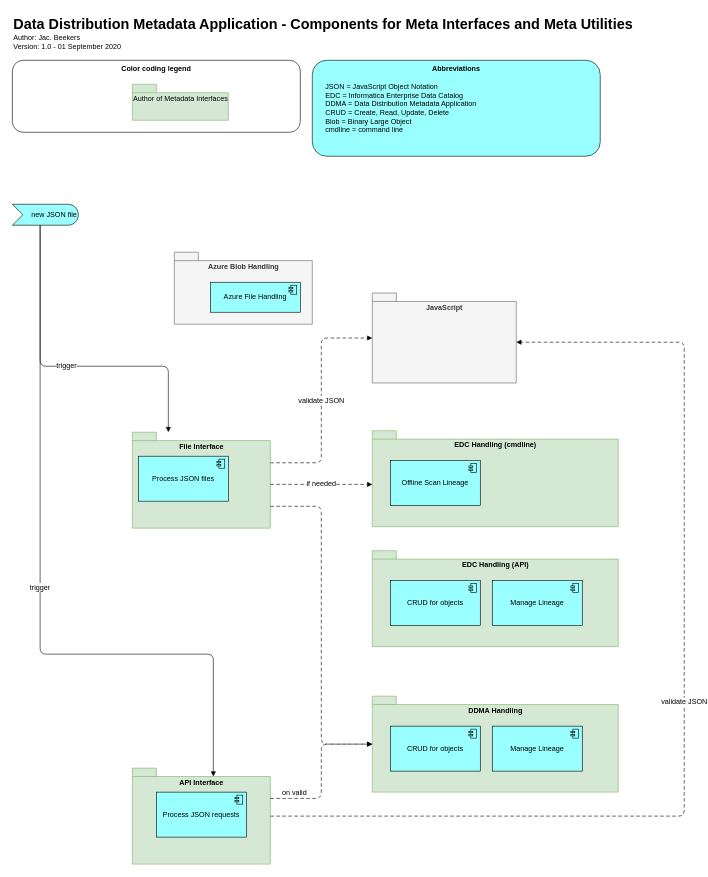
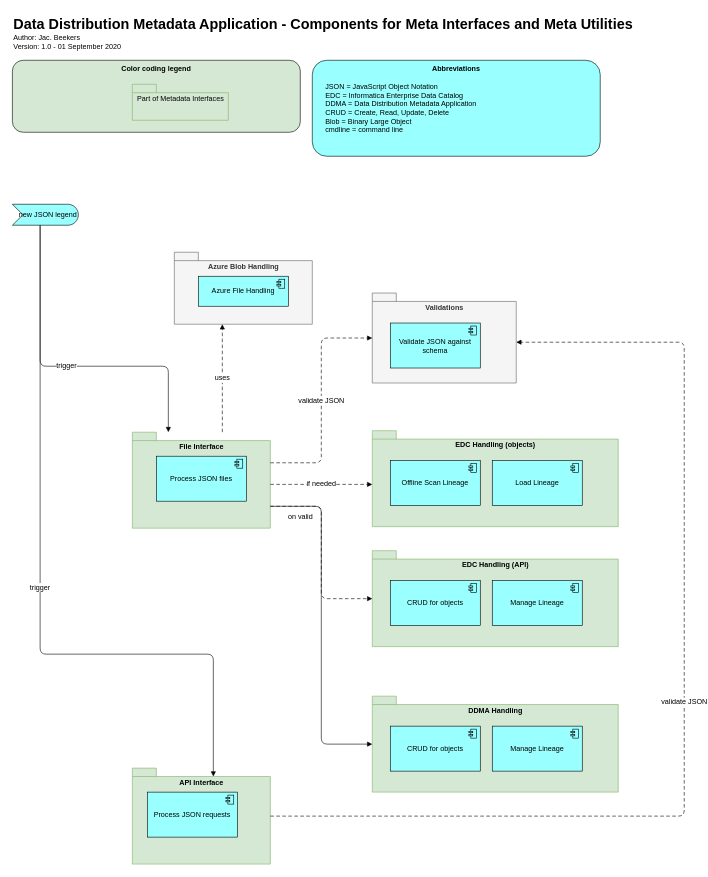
node "Color coding legend": fillcolor #ffffff -> #d5e8d4
node "Author of Metadata Interfaces": label "Author of Metadata Interfaces" -> "Part of Metadata Interfaces"
node "new JSON file": label "new JSON file" -> "new JSON legend"
node "Azure File Handling": moved (255, 297) -> (243, 291)
node "JavaScript": label "JavaScript" -> "Validations"
node "Validate JSON against schema": added
edge "File Interface" -> "Azure Blob Handling": added, label "uses"
node "EDC Handling (cmdline)": label "EDC Handling (cmdline)" -> "EDC Handling (objects)"
node "Process JSON files": moved (183, 479) -> (201, 479)
node "Load Lineage": added
edge "File Interface" -> "EDC Handling (API)": added, label "on valid"
edge "File Interface" -> "DDMA Handling": style dashed -> solid
edge "API Interface" -> "DDMA Handling": removed, label "on valid"
node "Process JSON requests": moved (201, 815) -> (192, 815)
